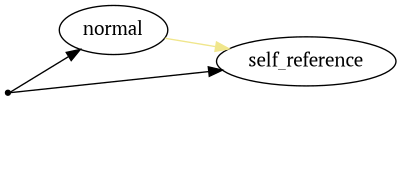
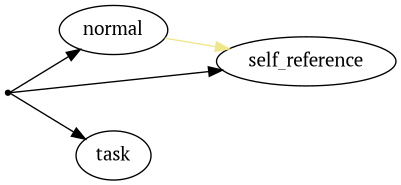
node "task": added
